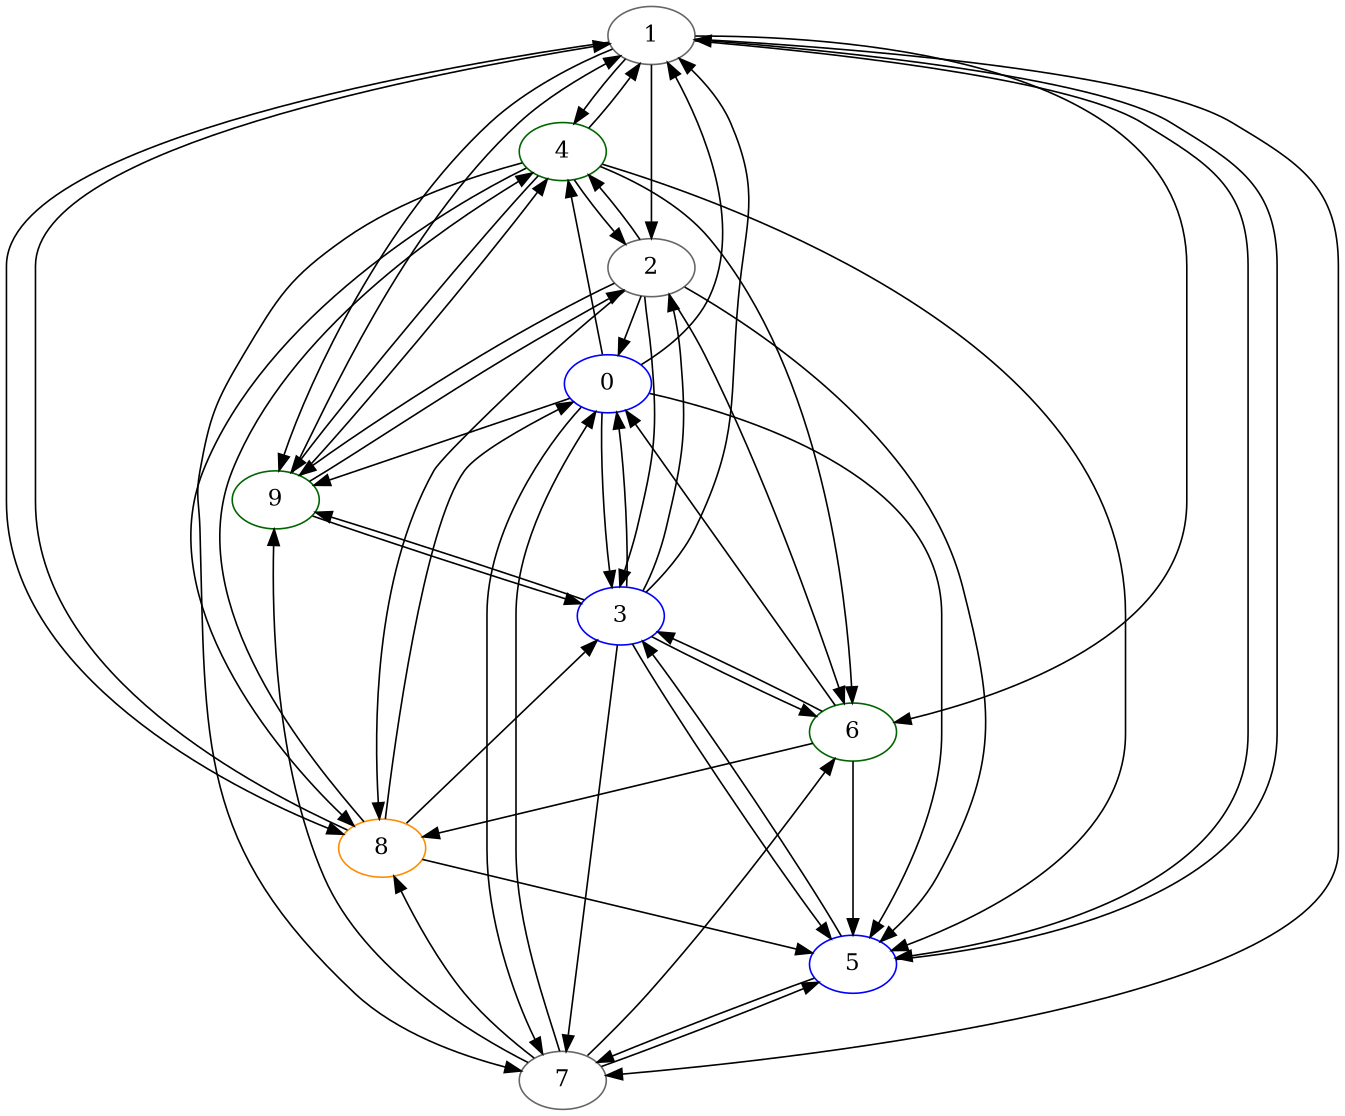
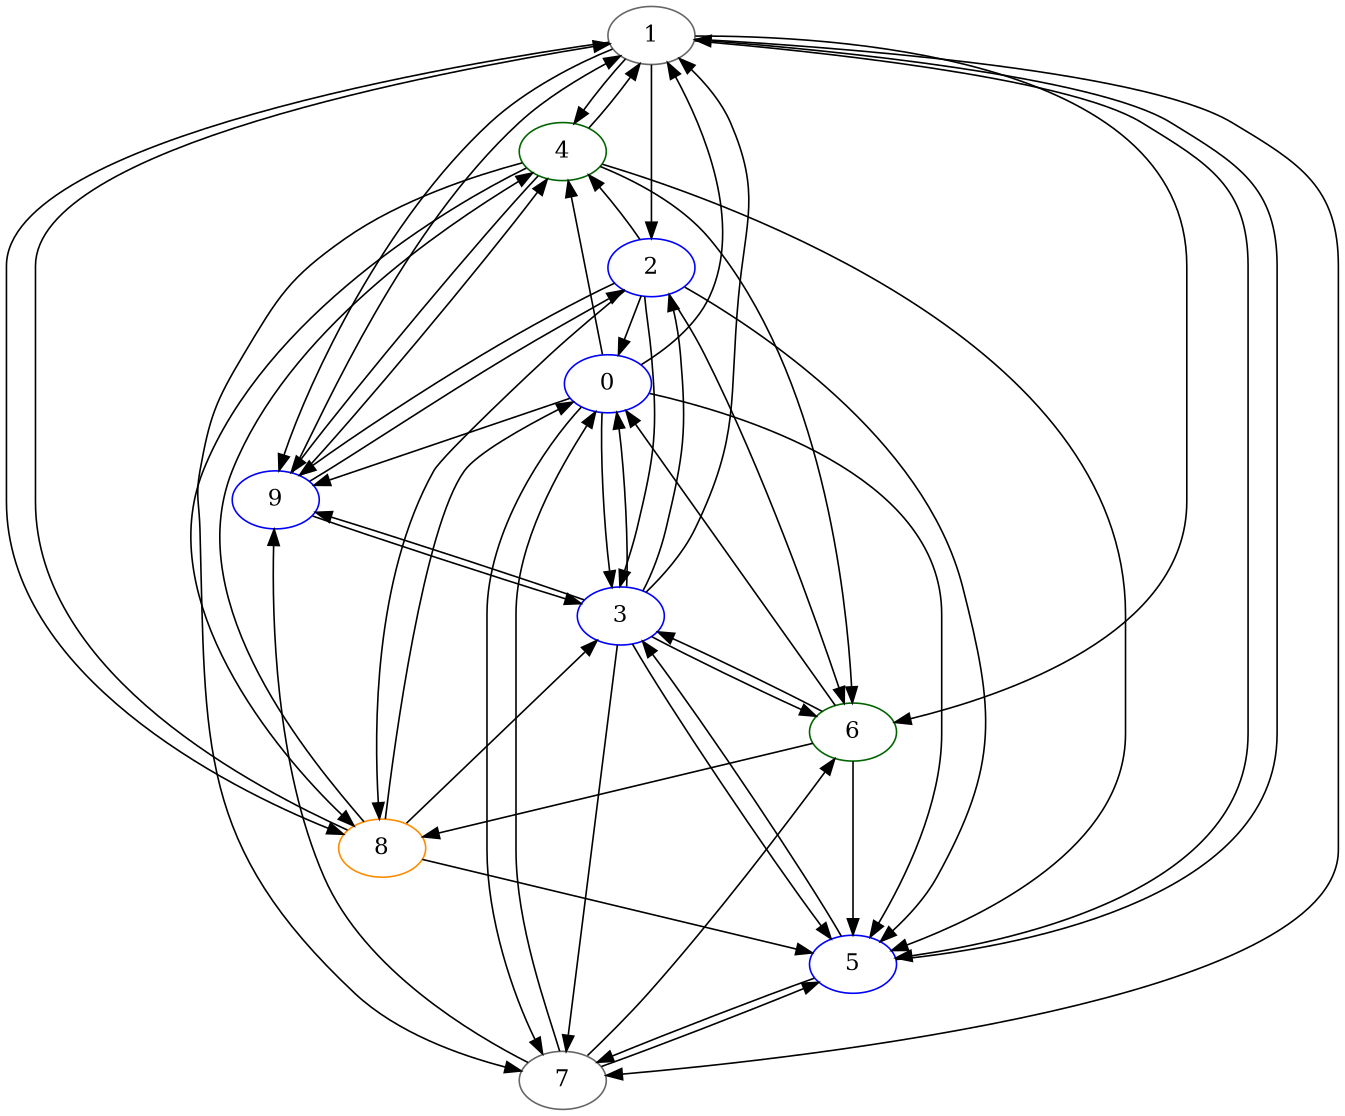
edge "4" -> "2": removed
node "2": color gray40 -> blue
node "9": color darkgreen -> blue
edge "7" -> "8": removed
